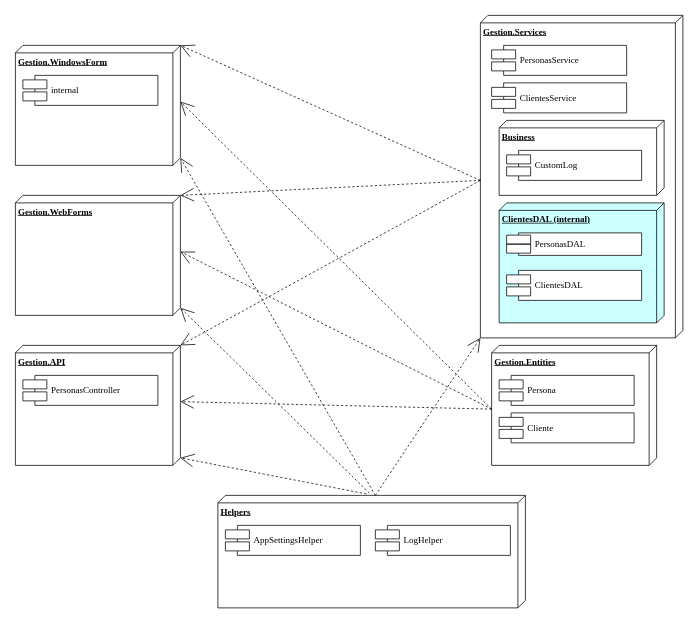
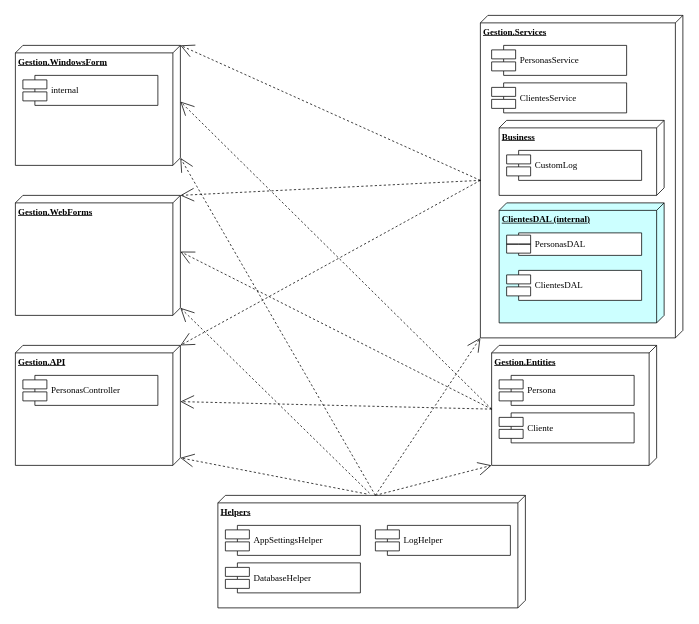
edge "Helpers" -> "Gestion.Entities": added
node "DatabaseHelper": added
